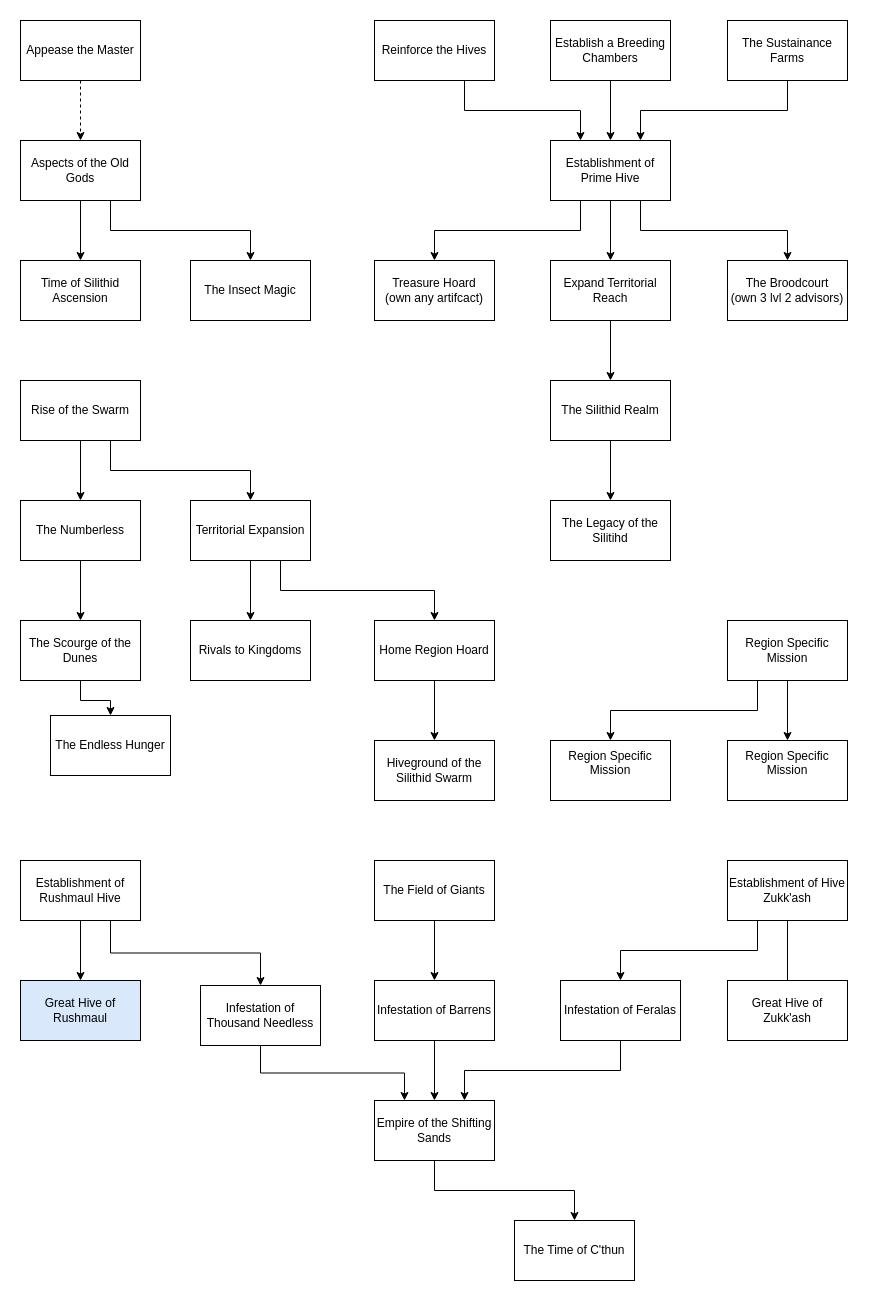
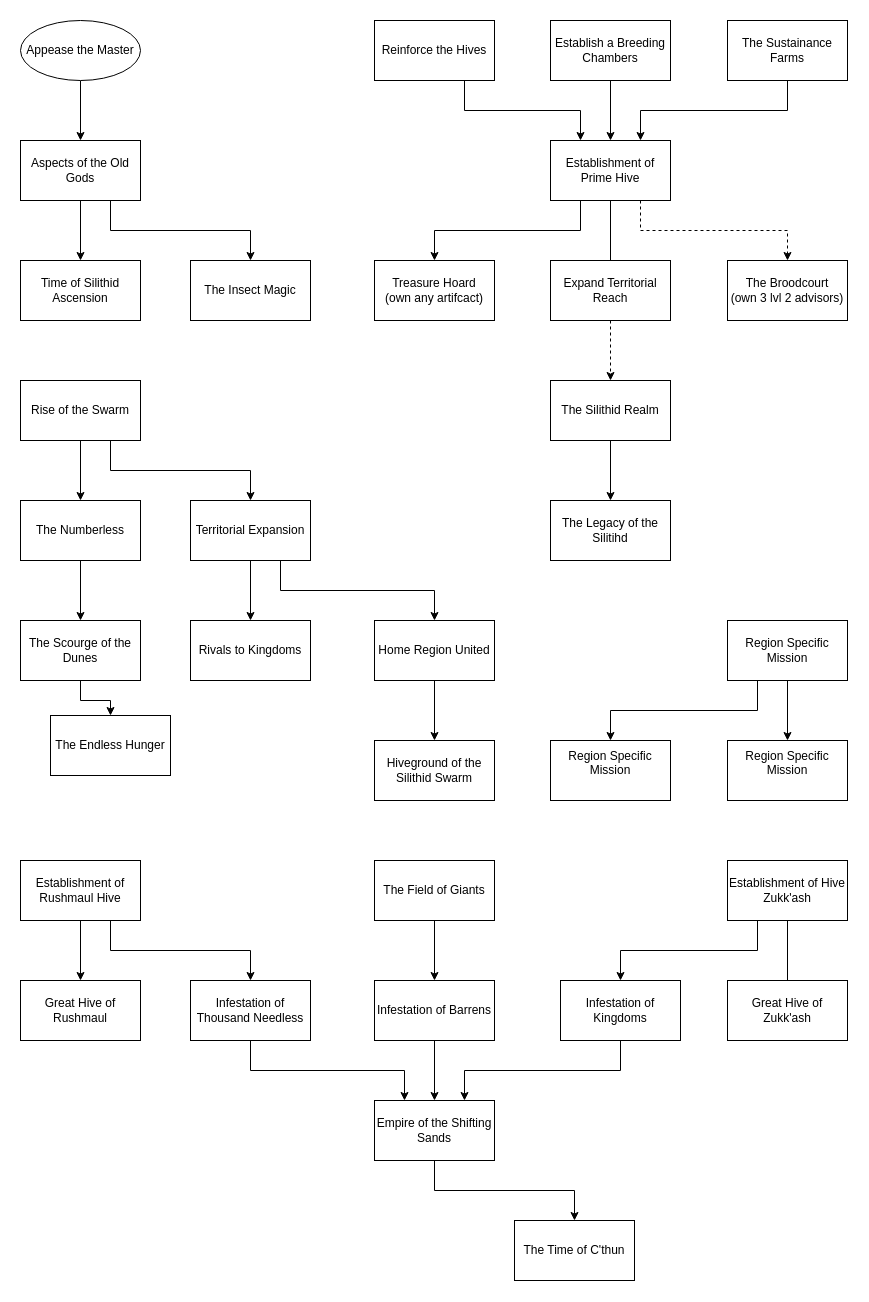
node "Appease the Master": shape rectangle -> ellipse
edge "Appease the Master" -> "Aspects of the Old Gods": style dashed -> solid
edge "Establishment of Prime Hive" -> "The Broodcourt (own 3 lvl 2 advisors)": style solid -> dashed
edge "Establishment of Prime Hive" -> "Expand Territorial Reach": arrowhead classic -> none
edge "Expand Territorial Reach" -> "The Silithid Realm": style solid -> dashed
node "Home Region Hoard": label "Home Region Hoard" -> "Home Region United"
node "Great Hive of Rushmaul": fillcolor #dae8fc -> #ffffff
node "Infestation of Feralas": label "Infestation of Feralas" -> "Infestation of Kingdoms"
node "Infestation of Thousand Needless": moved (261, 1016) -> (251, 1011)
